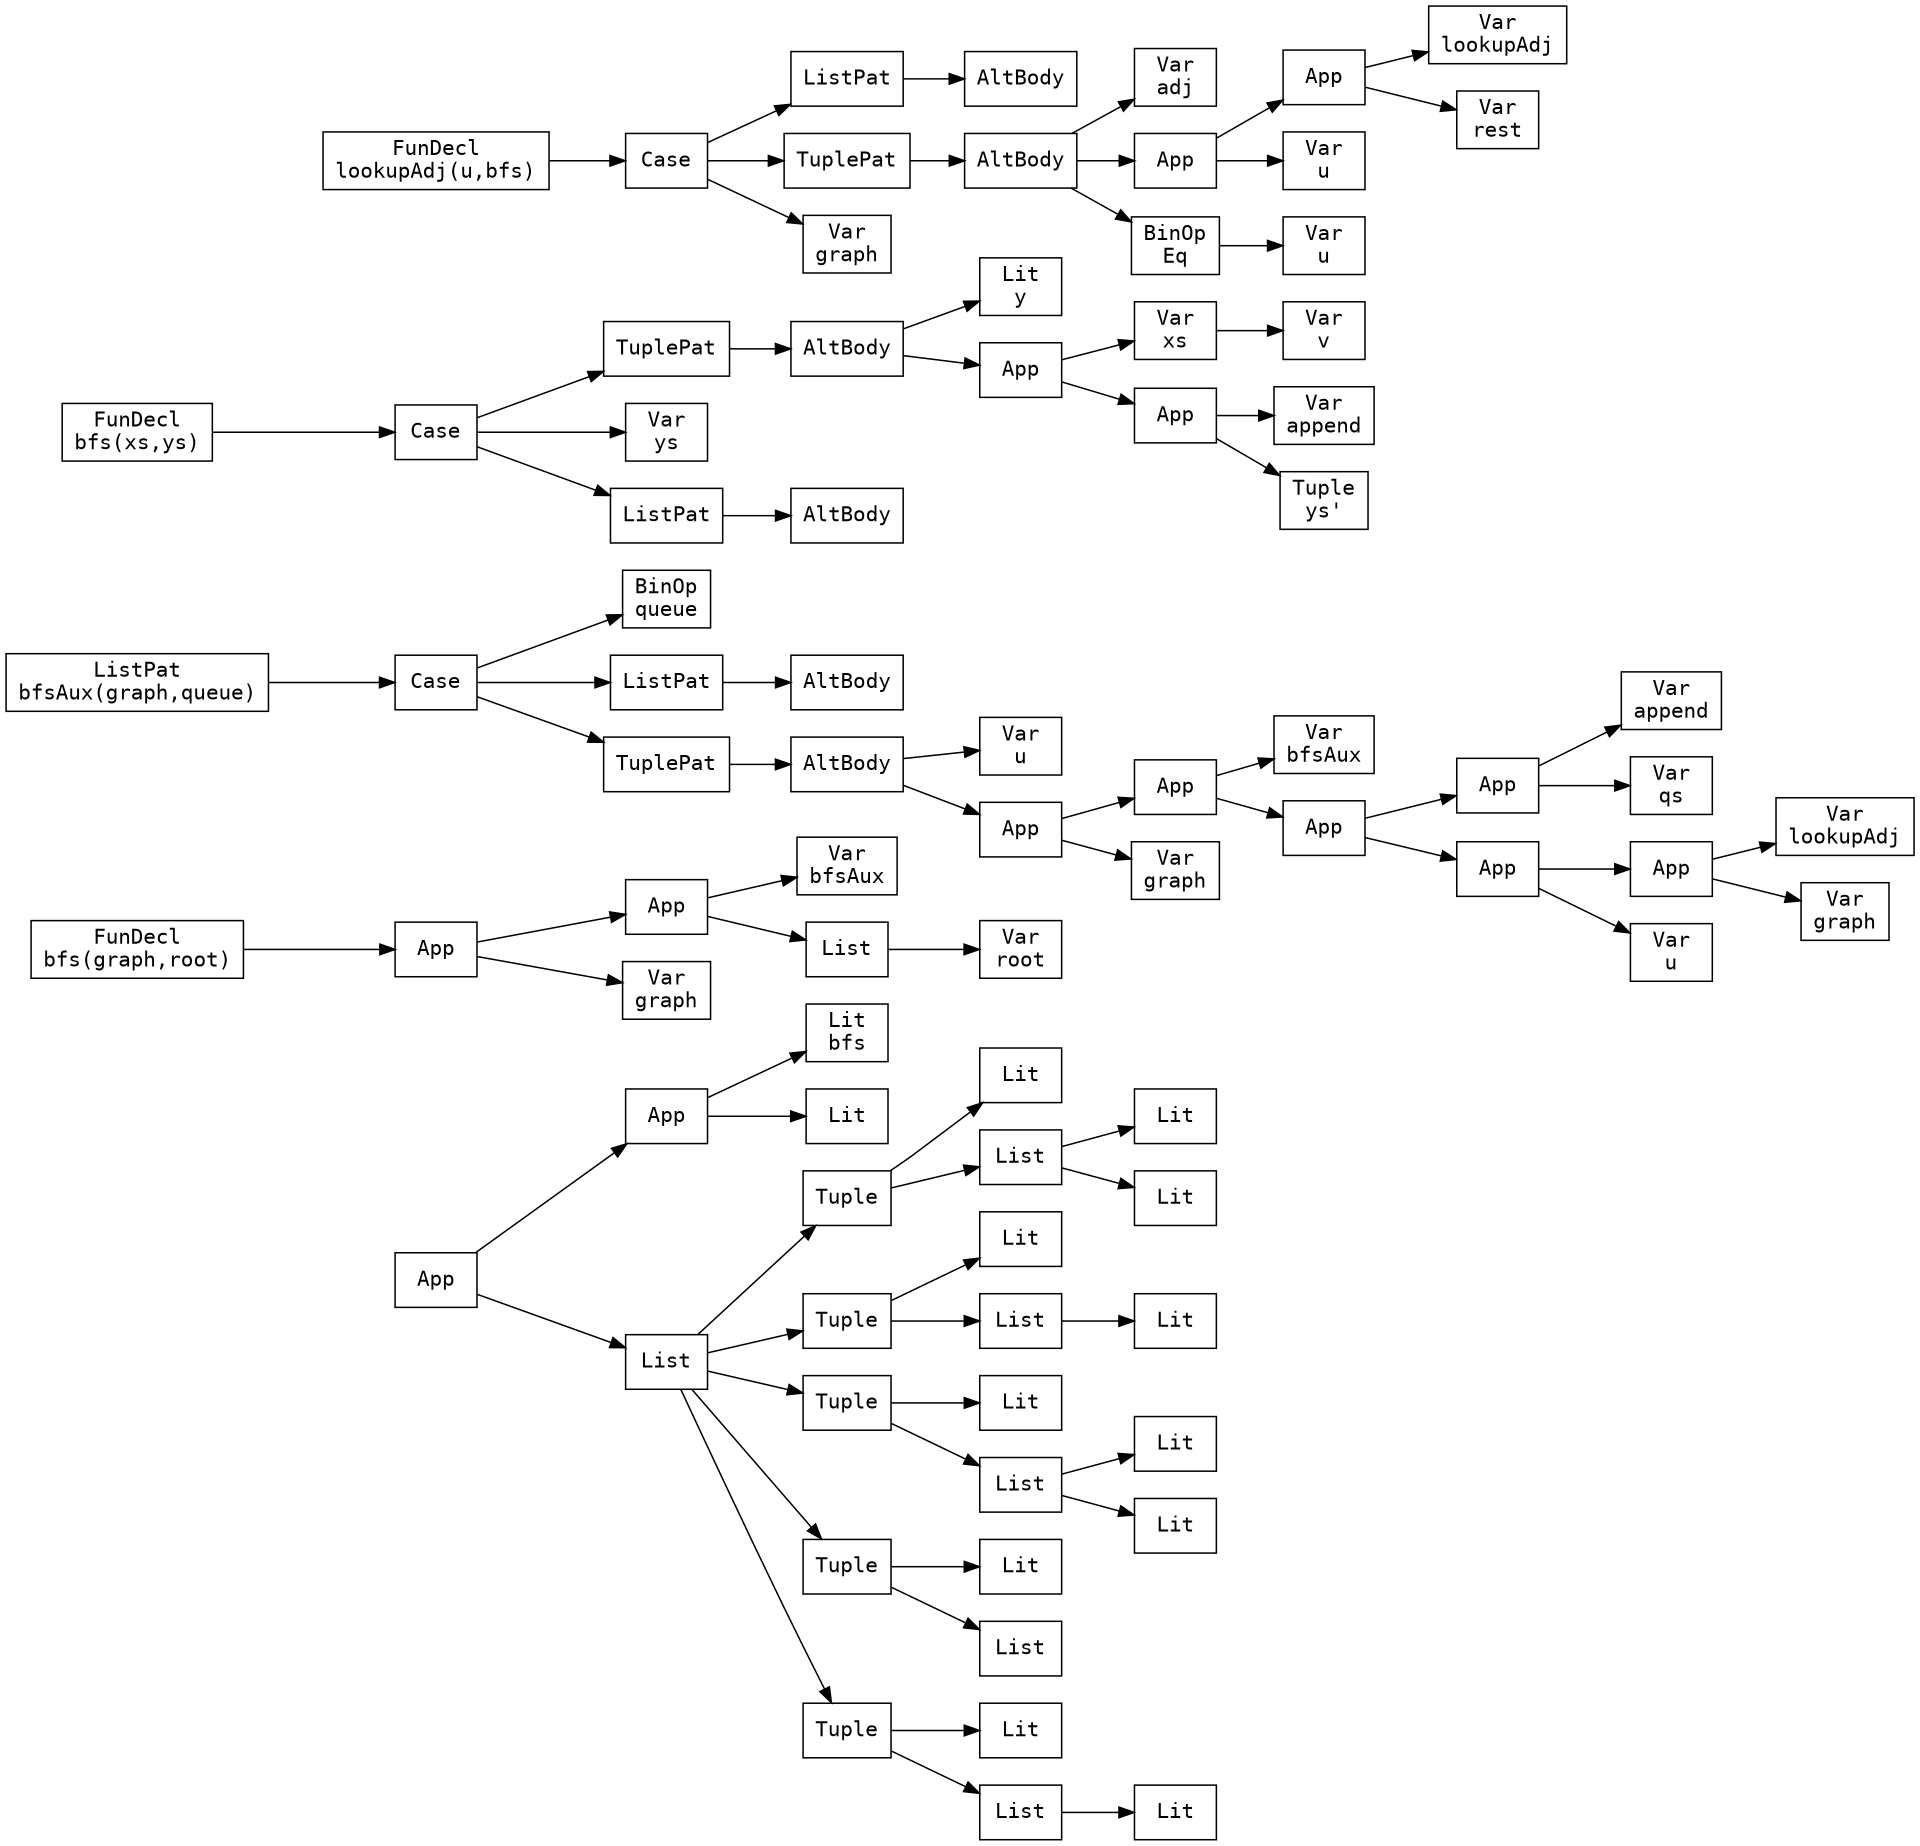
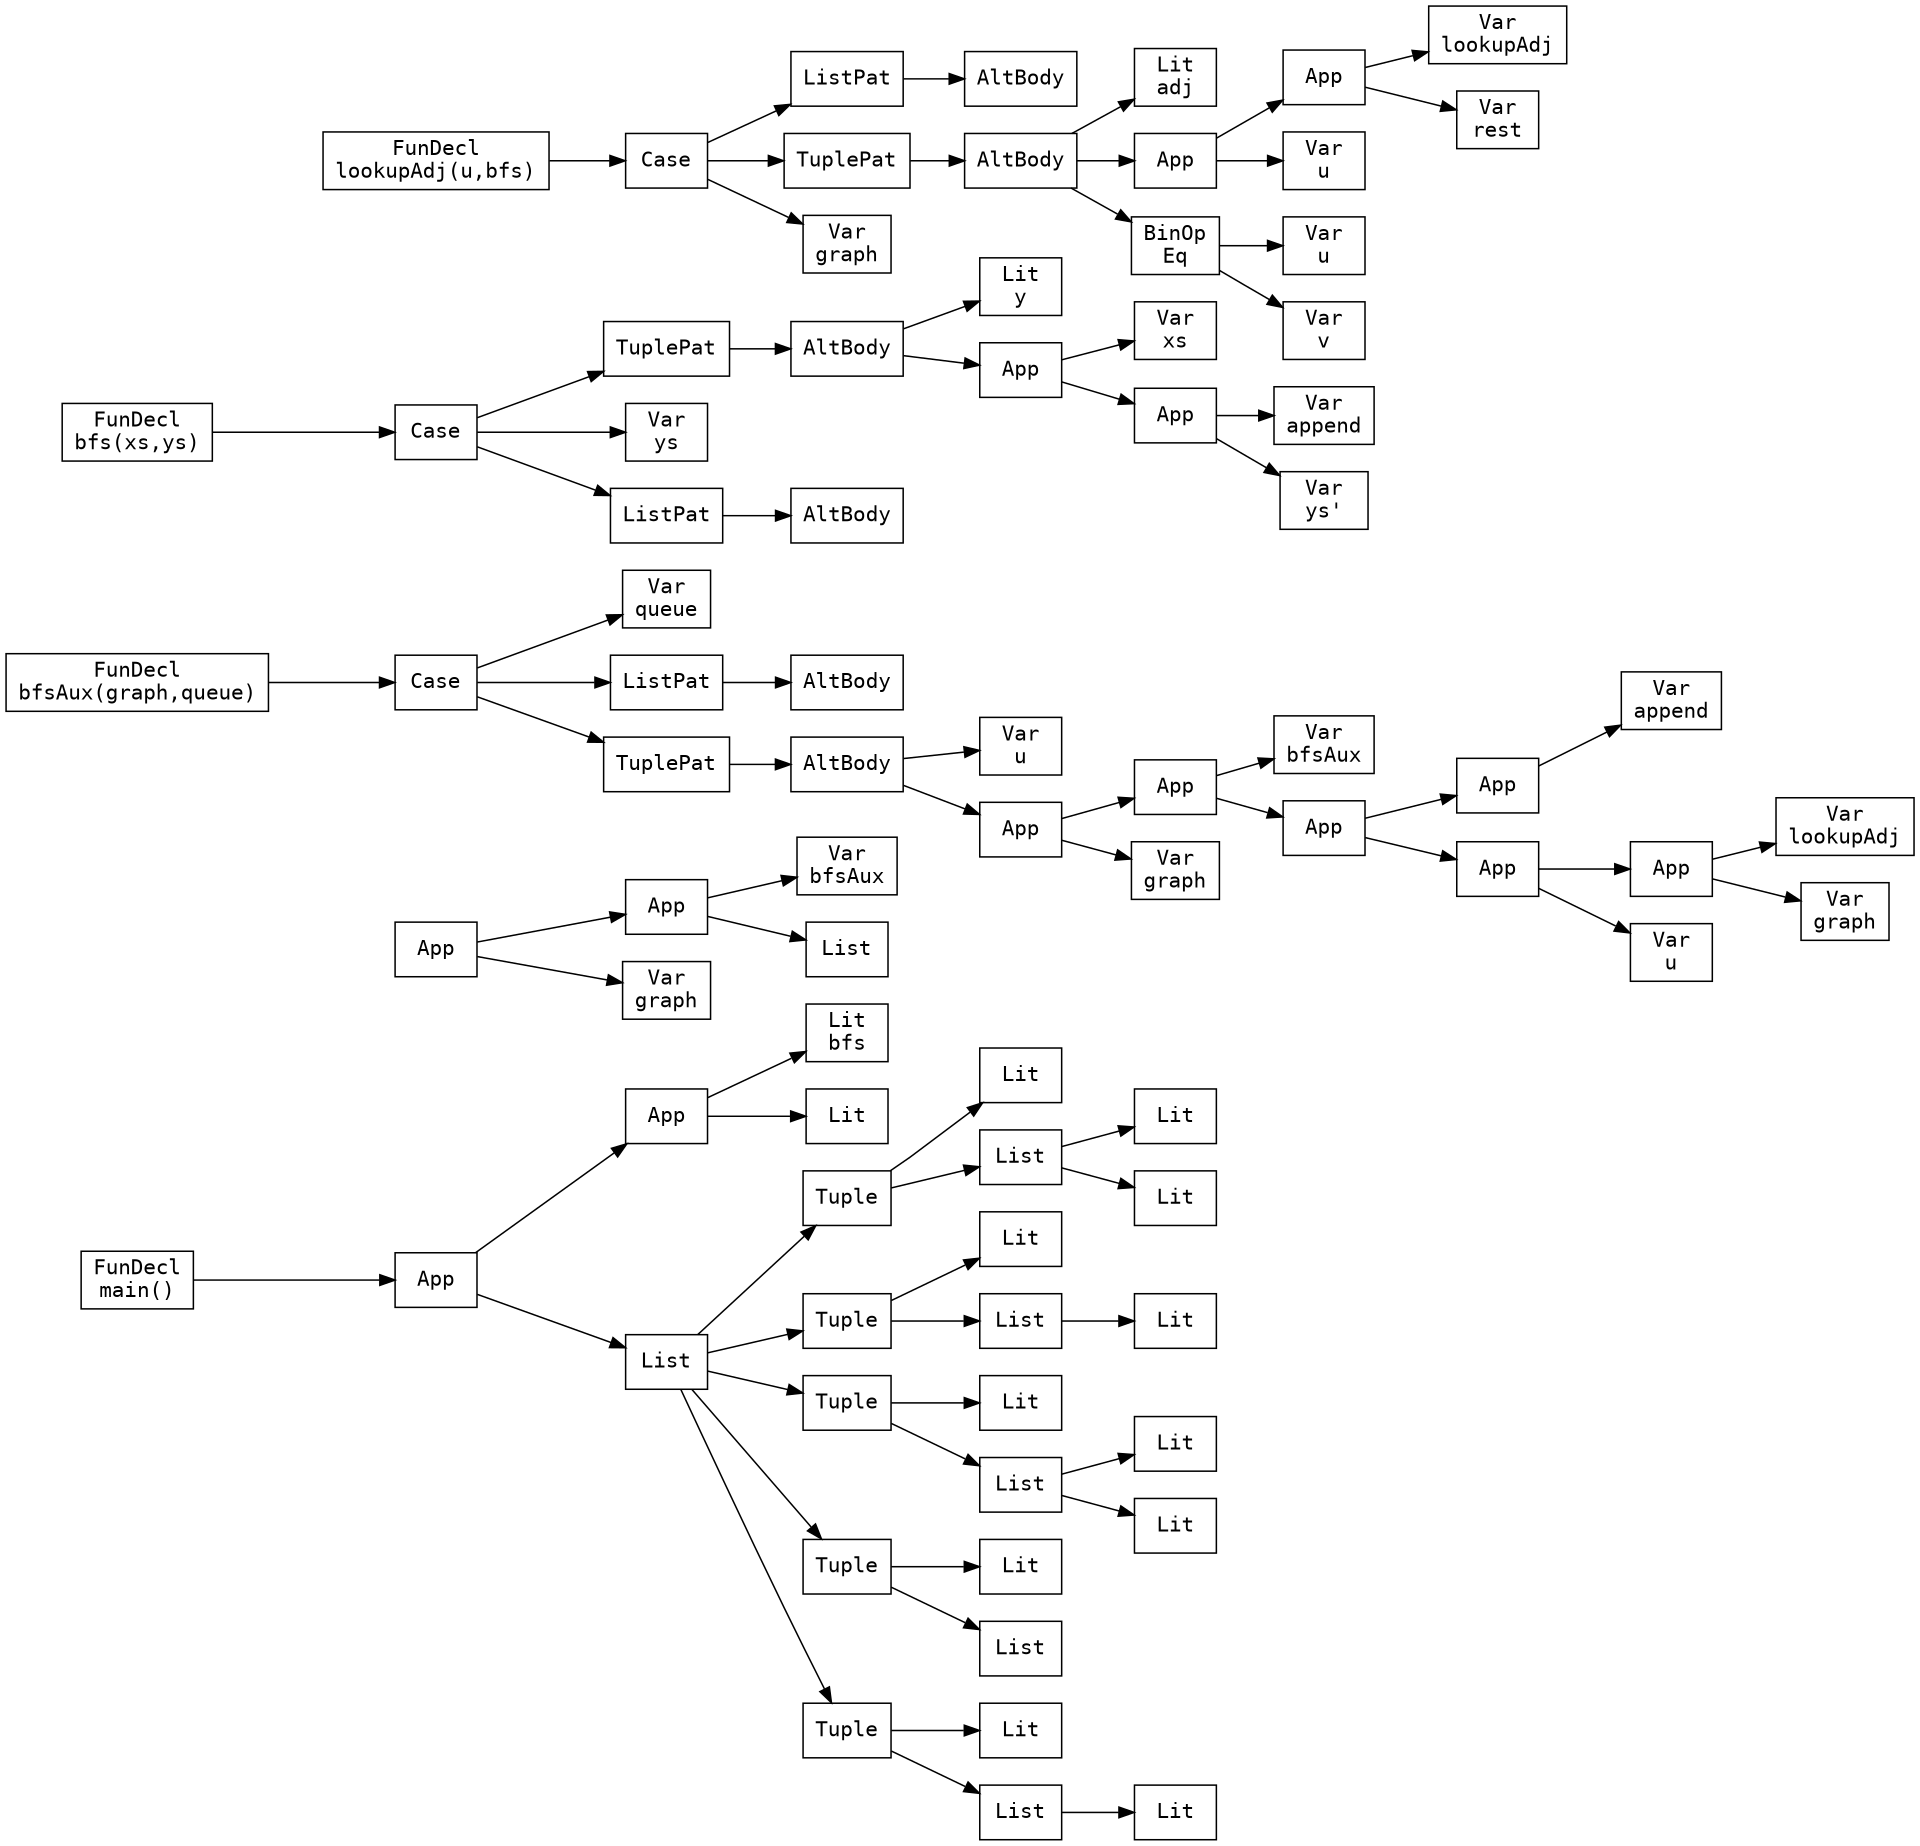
node "Var adj": label "Var adj" -> "Lit adj"
edge "Var xs" -> "Var v": now "BinOp Eq" -> "Var v"
node "Tuple ys'": label "Tuple ys'" -> "Var ys'"
node "BinOp queue": label "BinOp queue" -> "Var queue"
node "ListPat bfsAux(graph,queue)": label "ListPat bfsAux(graph,queue)" -> "FunDecl bfsAux(graph,queue)"
node "Var qs": removed
node "FunDecl bfs(graph,root)": removed
node "Var root": removed
node "FunDecl main()": added
